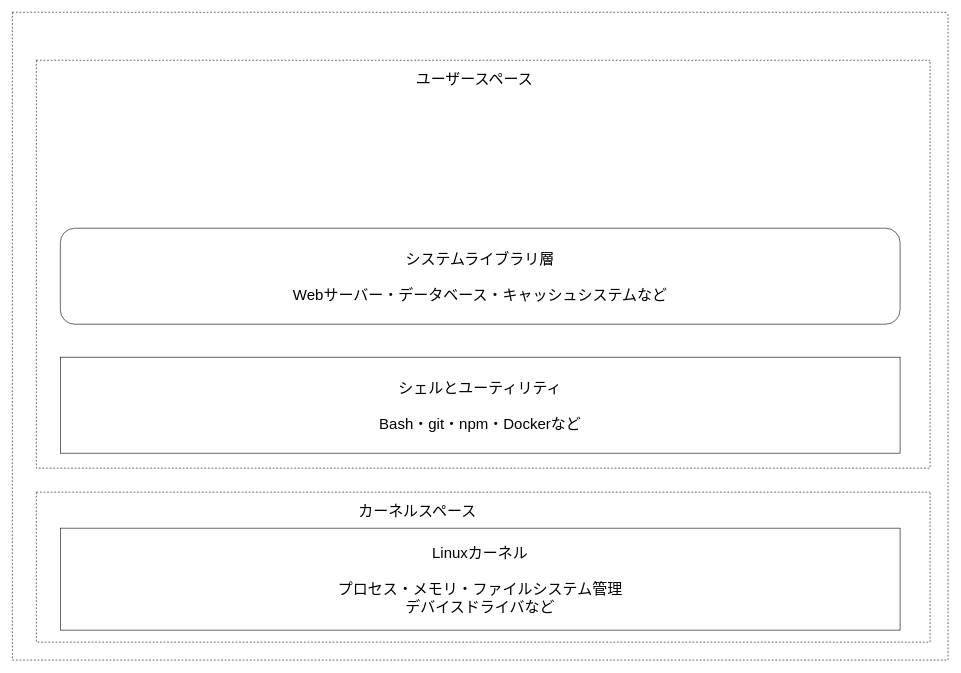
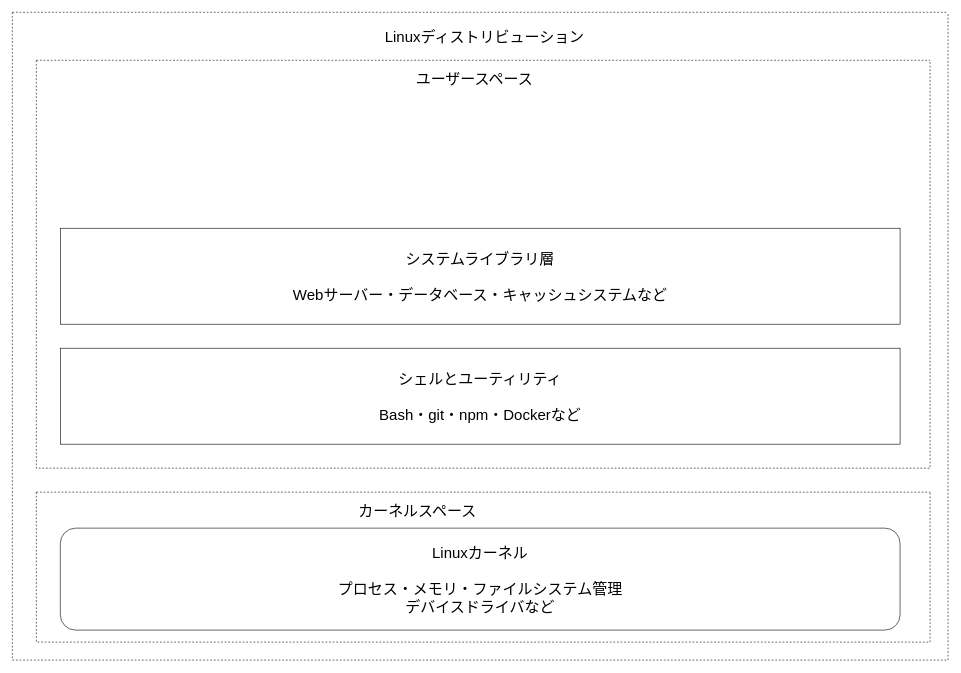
node "Linuxディストリビューション": added
node "システムライブラリ層 Webサーバー・データベース・キャッシュシステムなど": shape rounded rectangle -> rectangle
node "シェルとユーティリティ Bash・git・npm・Dockerなど": moved (480, 405) -> (480, 396)
node "Linuxカーネル プロセス・メモリ・ファイルシステム管理 デバイスドライバなど": shape rectangle -> rounded rectangle
